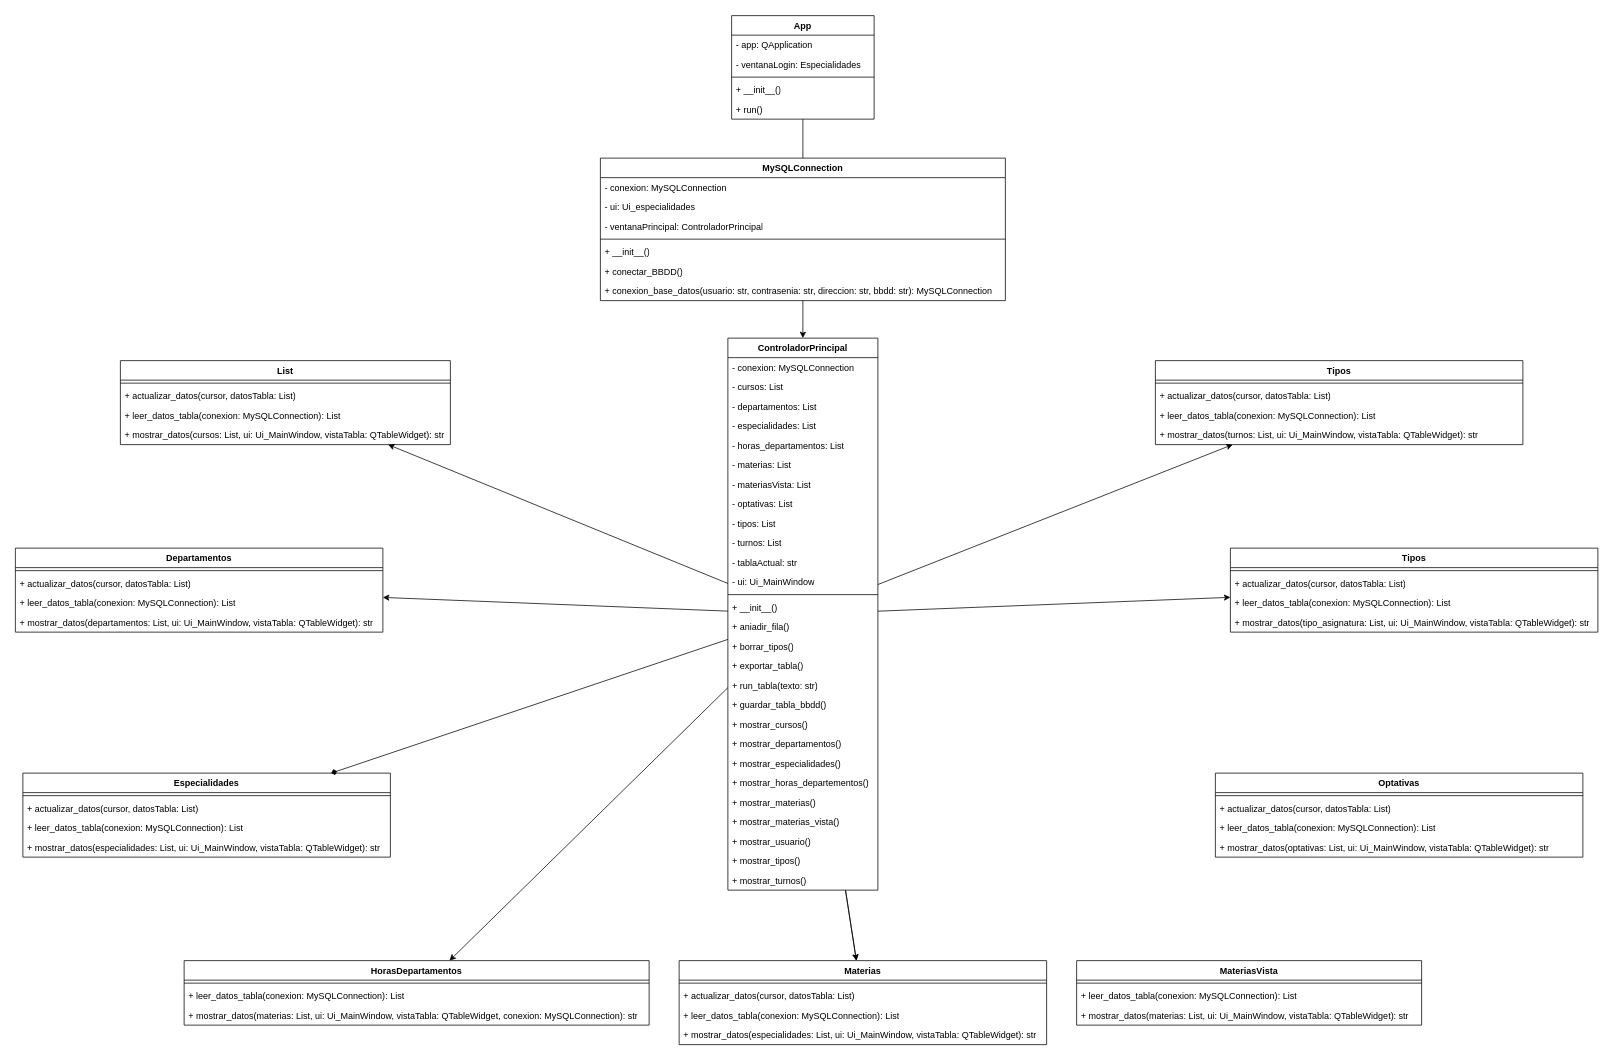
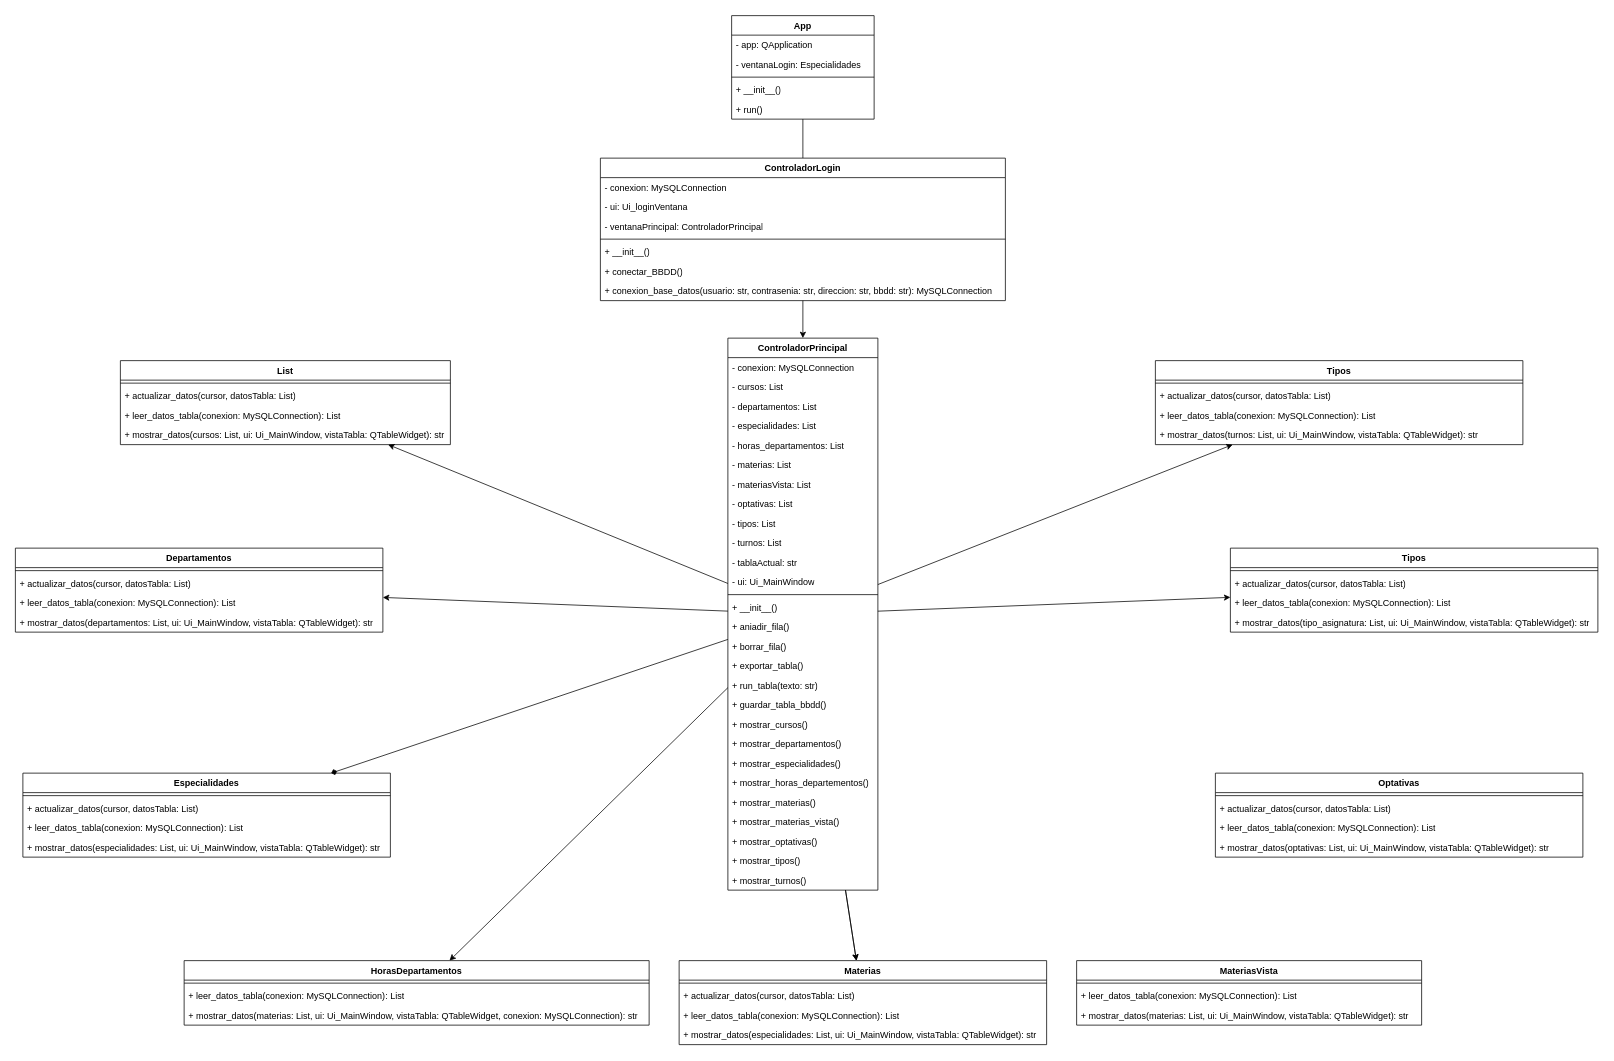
node "MySQLConnection": label "MySQLConnection" -> "ControladorLogin"
node "- ui: Ui_especialidades": label "- ui: Ui_especialidades" -> "- ui: Ui_loginVentana"
node "+ borrar_tipos()": label "+ borrar_tipos()" -> "+ borrar_fila()"
node "+ mostrar_usuario()": label "+ mostrar_usuario()" -> "+ mostrar_optativas()"
